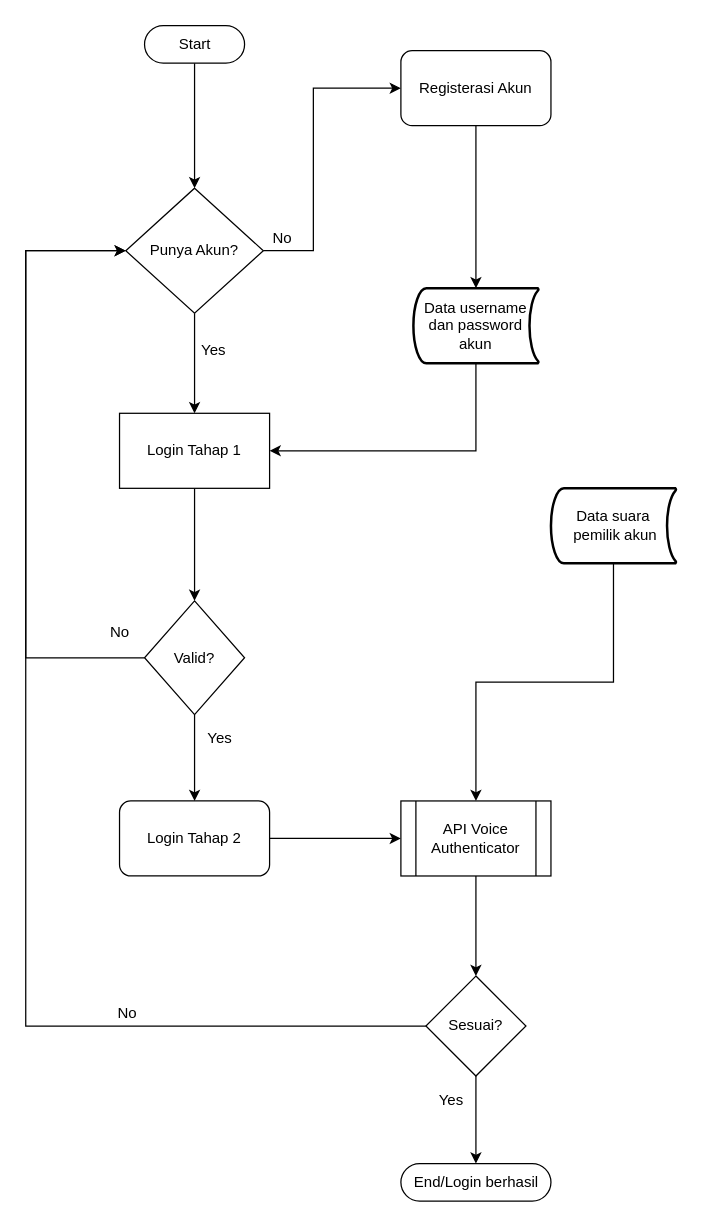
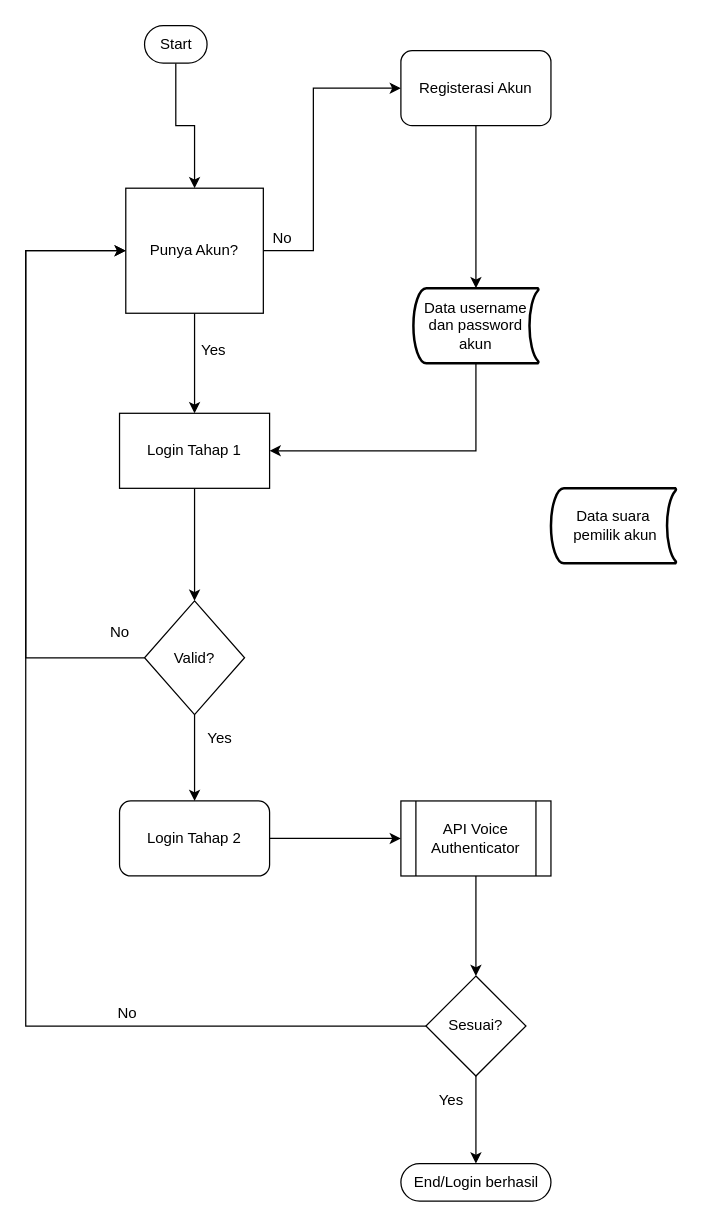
node "Start": size 100x38 -> 63x38
node "Punya Akun?": shape diamond -> rectangle
edge "Data suara pemilik akun" -> "API Voice Authenticator": removed
